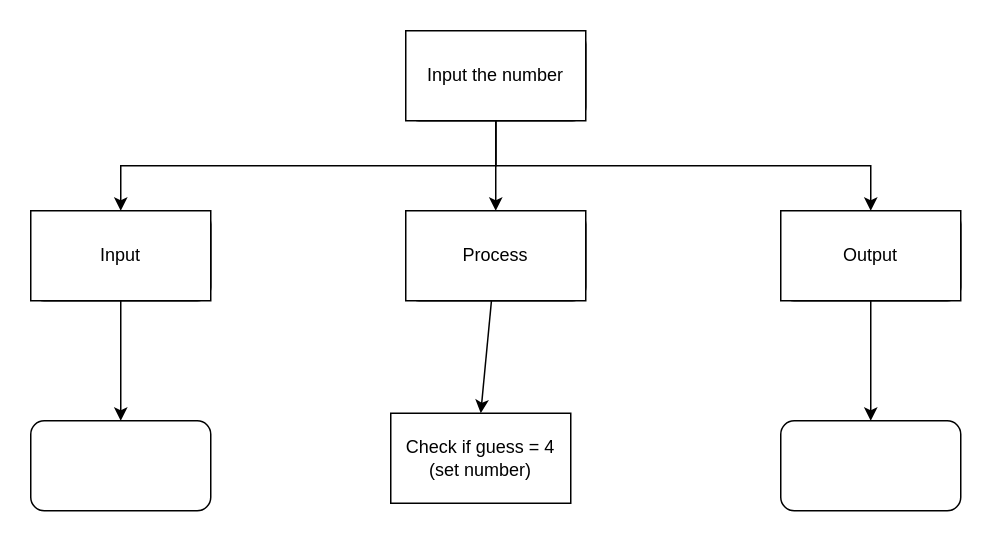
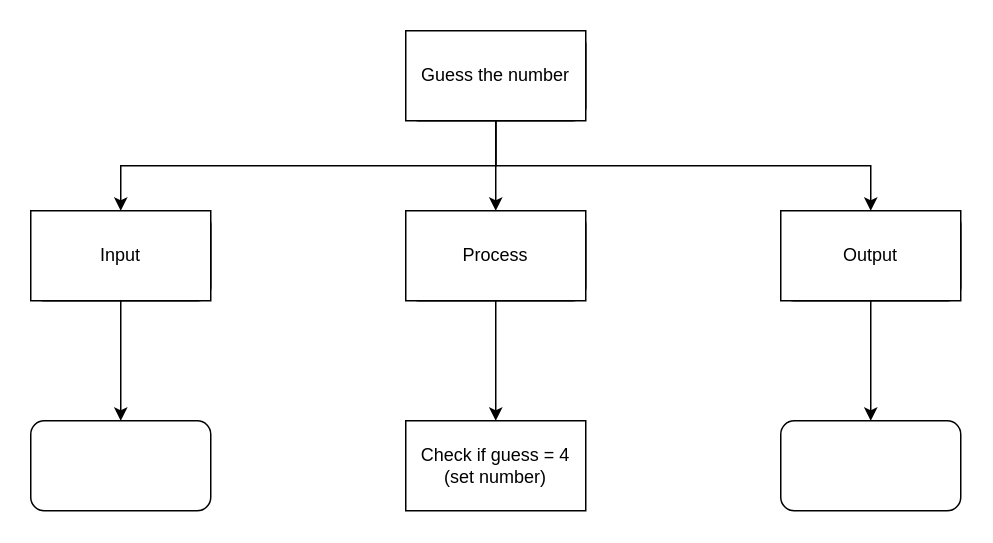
node "Input the number": label "Input the number" -> "Guess the number"
node "Check if guess = 4 (set number)": moved (481, 458) -> (496, 466)
